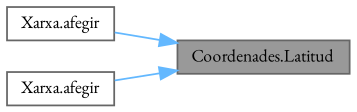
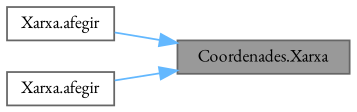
node "Coordenades.Latitud": label "Coordenades.Latitud" -> "Coordenades.Xarxa"
